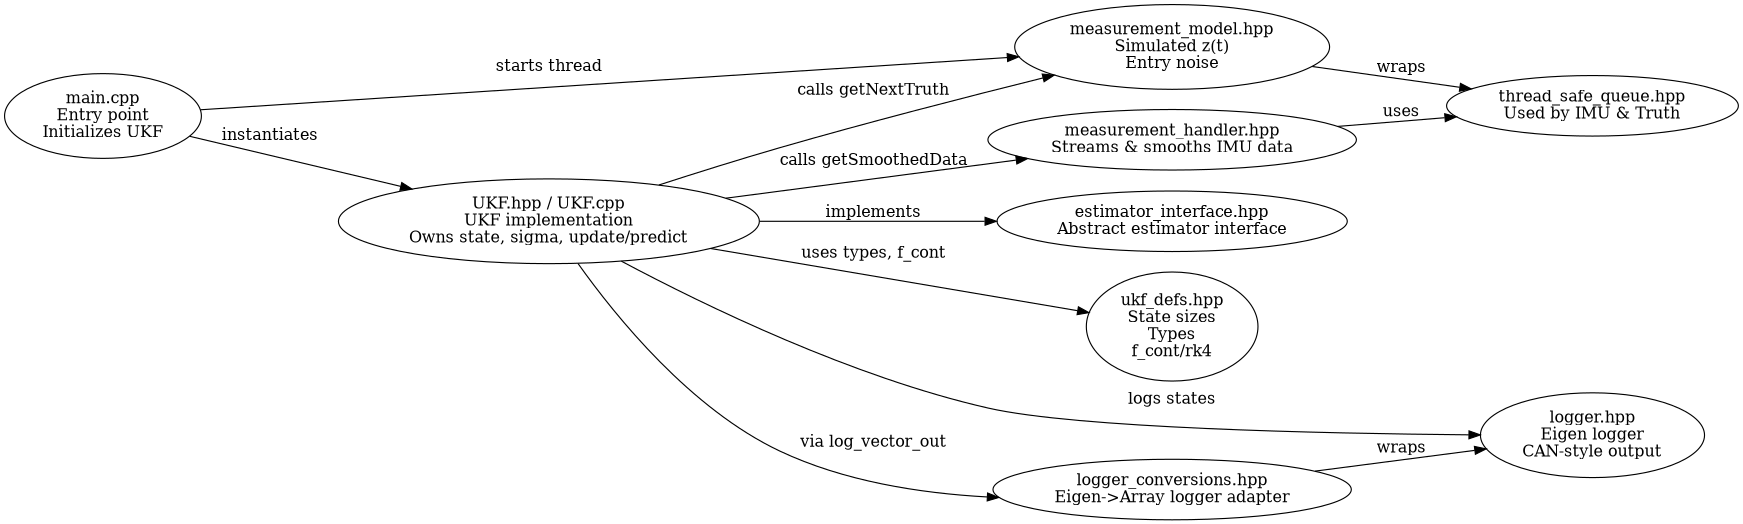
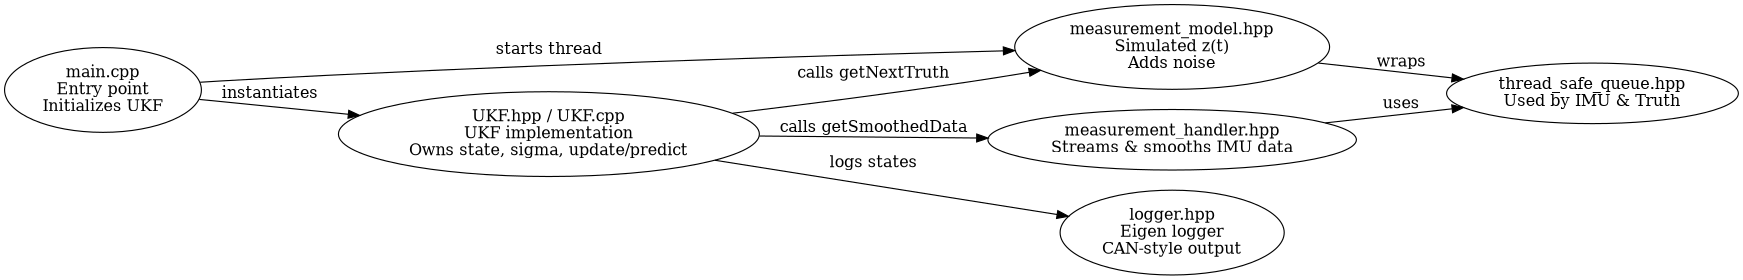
node "measurement_model.hpp Simulated z(t) Entry noise": label "measurement_model.hpp Simulated z(t) Entry noise" -> "measurement_model.hpp Simulated z(t) Adds noise"
node "estimator_interface.hpp Abstract estimator interface": removed
node "ukf_defs.hpp State sizes Types f_cont/rk4": removed
node "logger_conversions.hpp Eigen->Array logger adapter": removed
